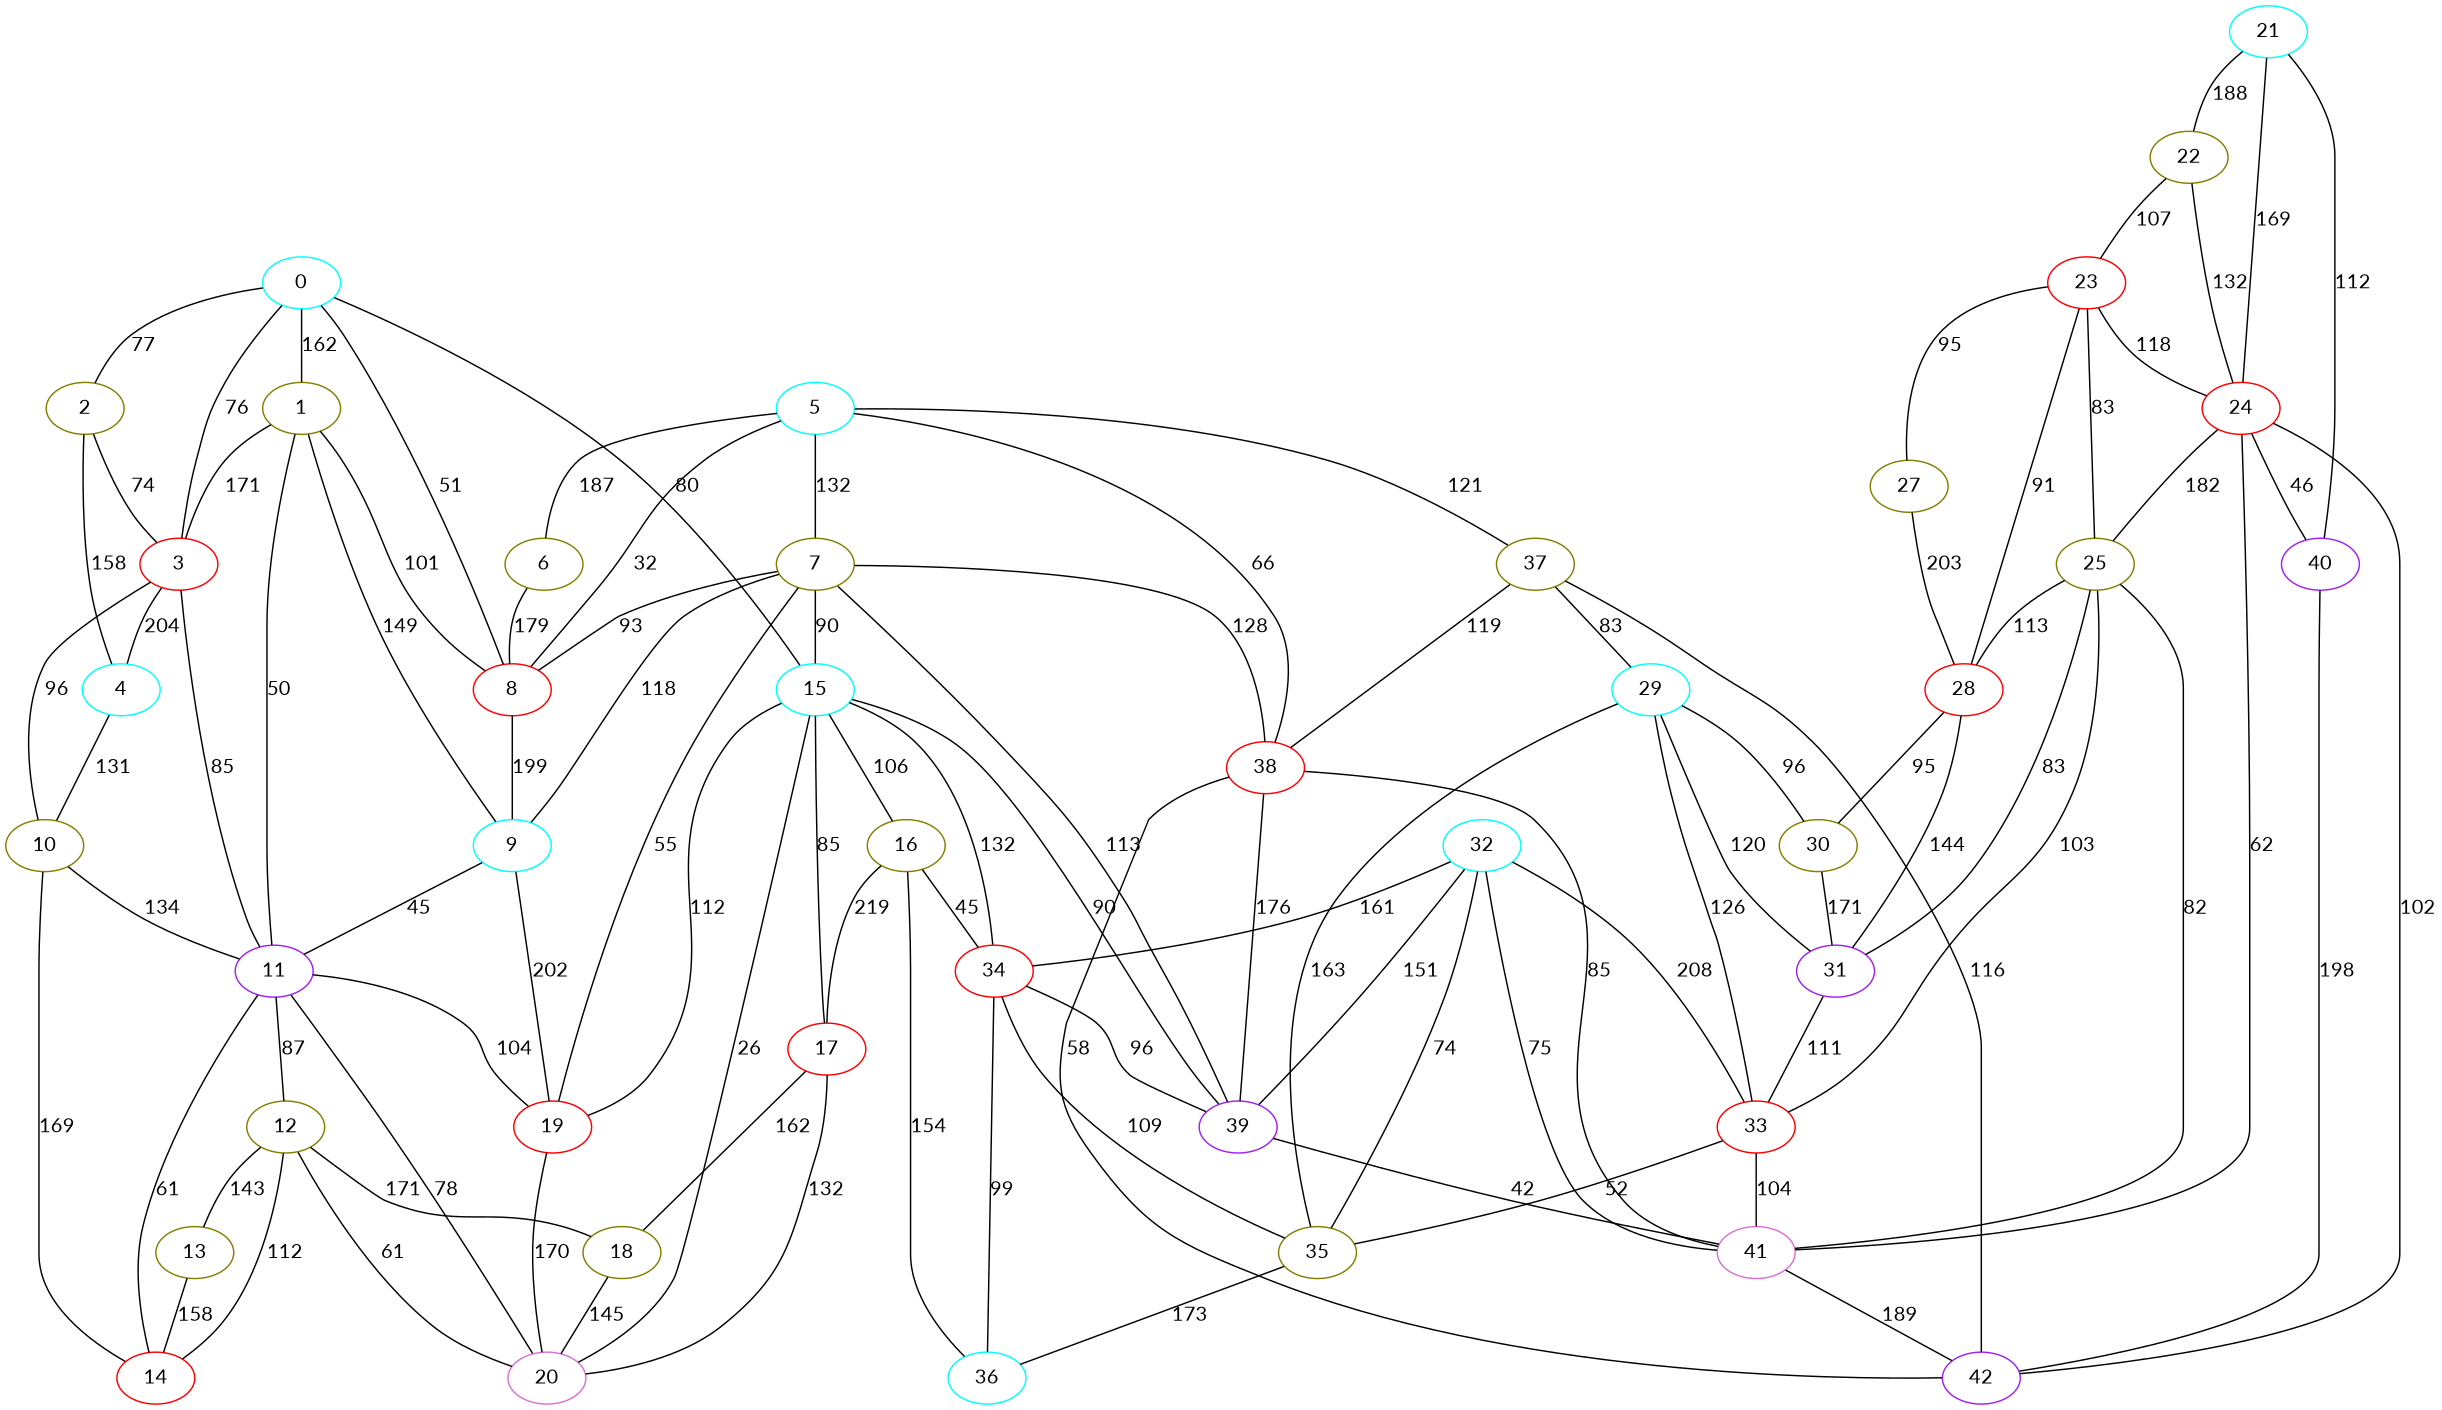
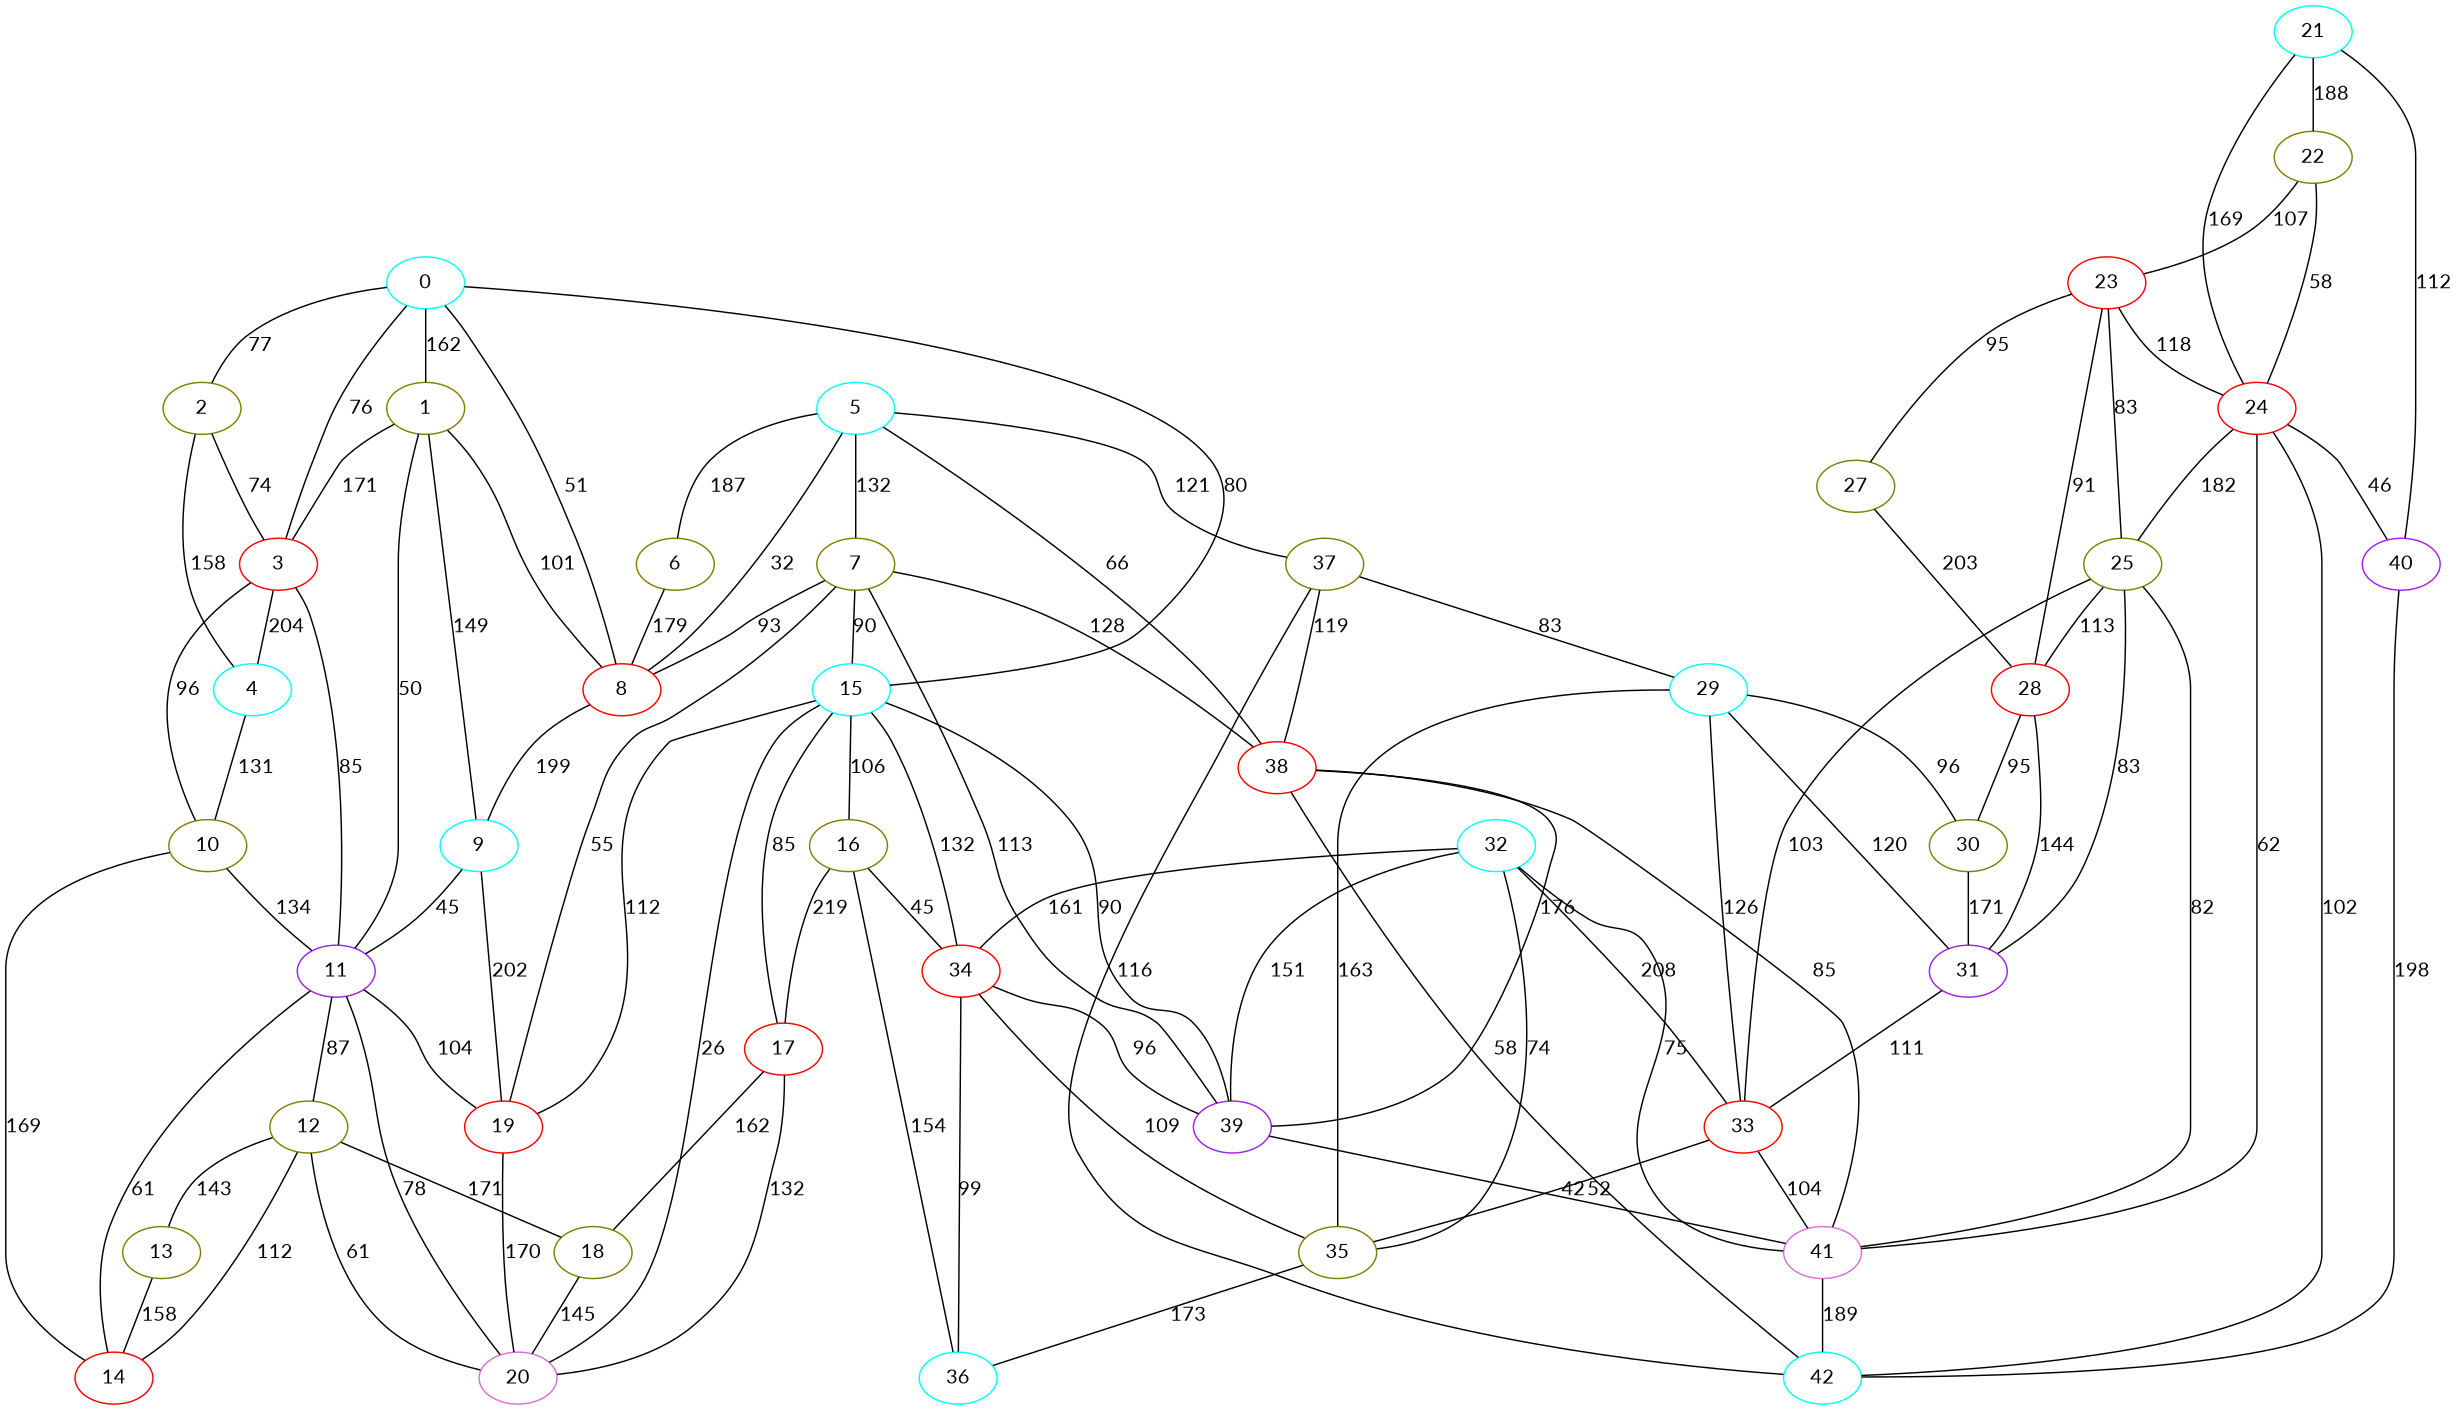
edge "22" -- "24": label "132" -> "58"
edge "7" -- "9": removed, label "118"
node "42": color purple -> aqua
